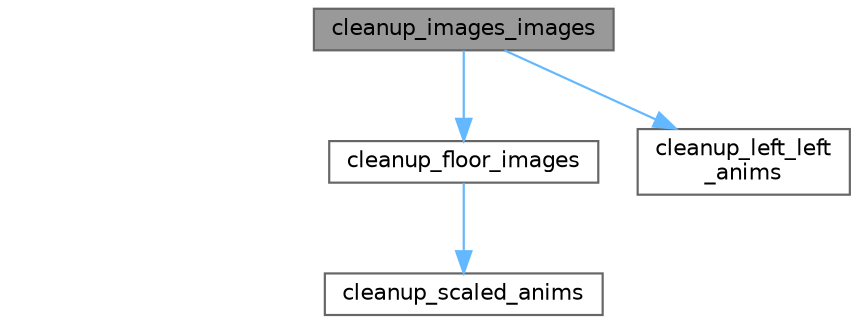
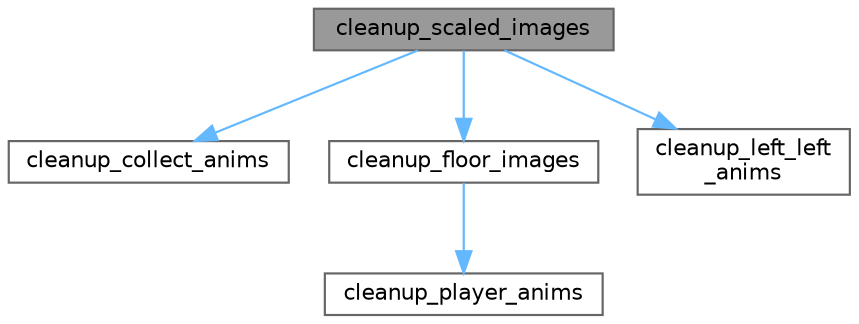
node "cleanup_images_images": label "cleanup_images_images" -> "cleanup_scaled_images"
node "cleanup_collect_anims": added
node "cleanup_scaled_anims": label "cleanup_scaled_anims" -> "cleanup_player_anims"
